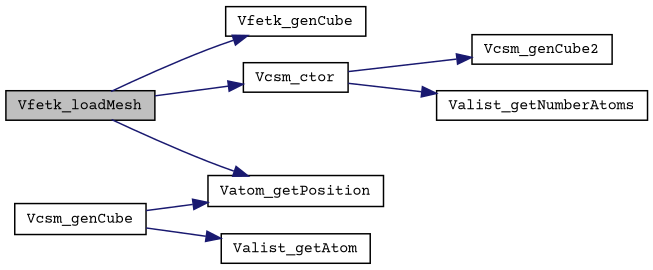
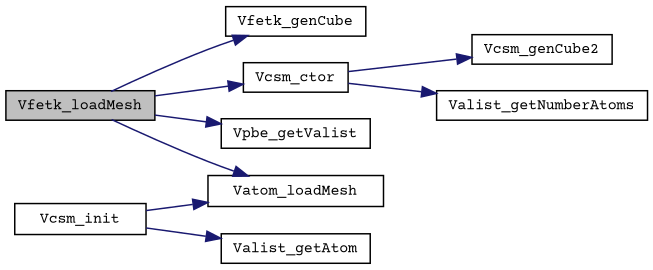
node "Vpbe_getValist": added
node "Vatom_getPosition": label "Vatom_getPosition" -> "Vatom_loadMesh"
node "Vcsm_genCube": label "Vcsm_genCube" -> "Vcsm_init"
